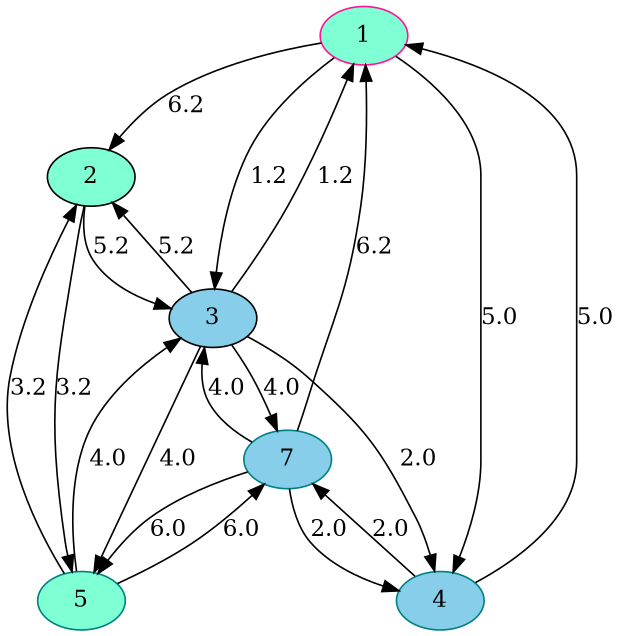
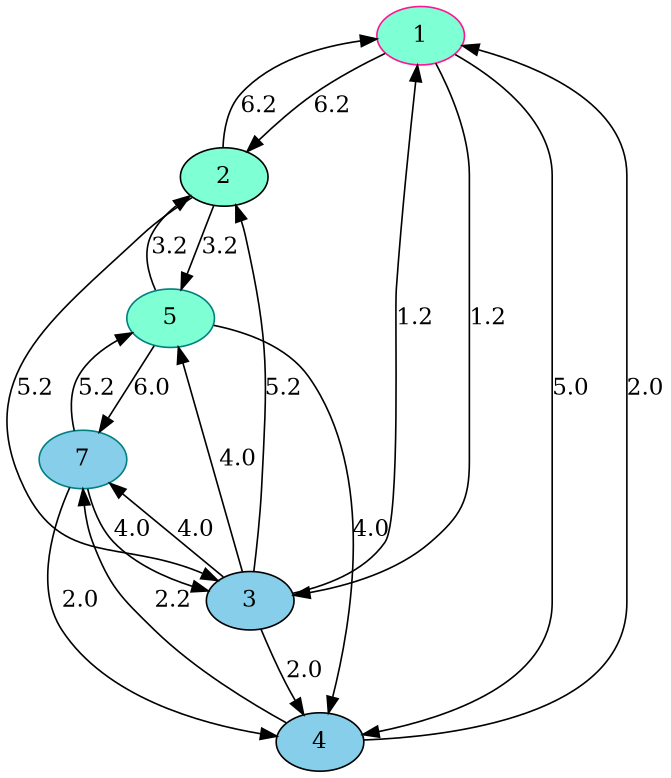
edge "7" -> "1": now "2" -> "1"
edge "4" -> "1": label "5.0" -> "2.0"
edge "5" -> "3": now "5" -> "4"
edge "7" -> "5": label "6.0" -> "5.2"
edge "4" -> "7": label "2.0" -> "2.2"
node "4": color teal -> black
